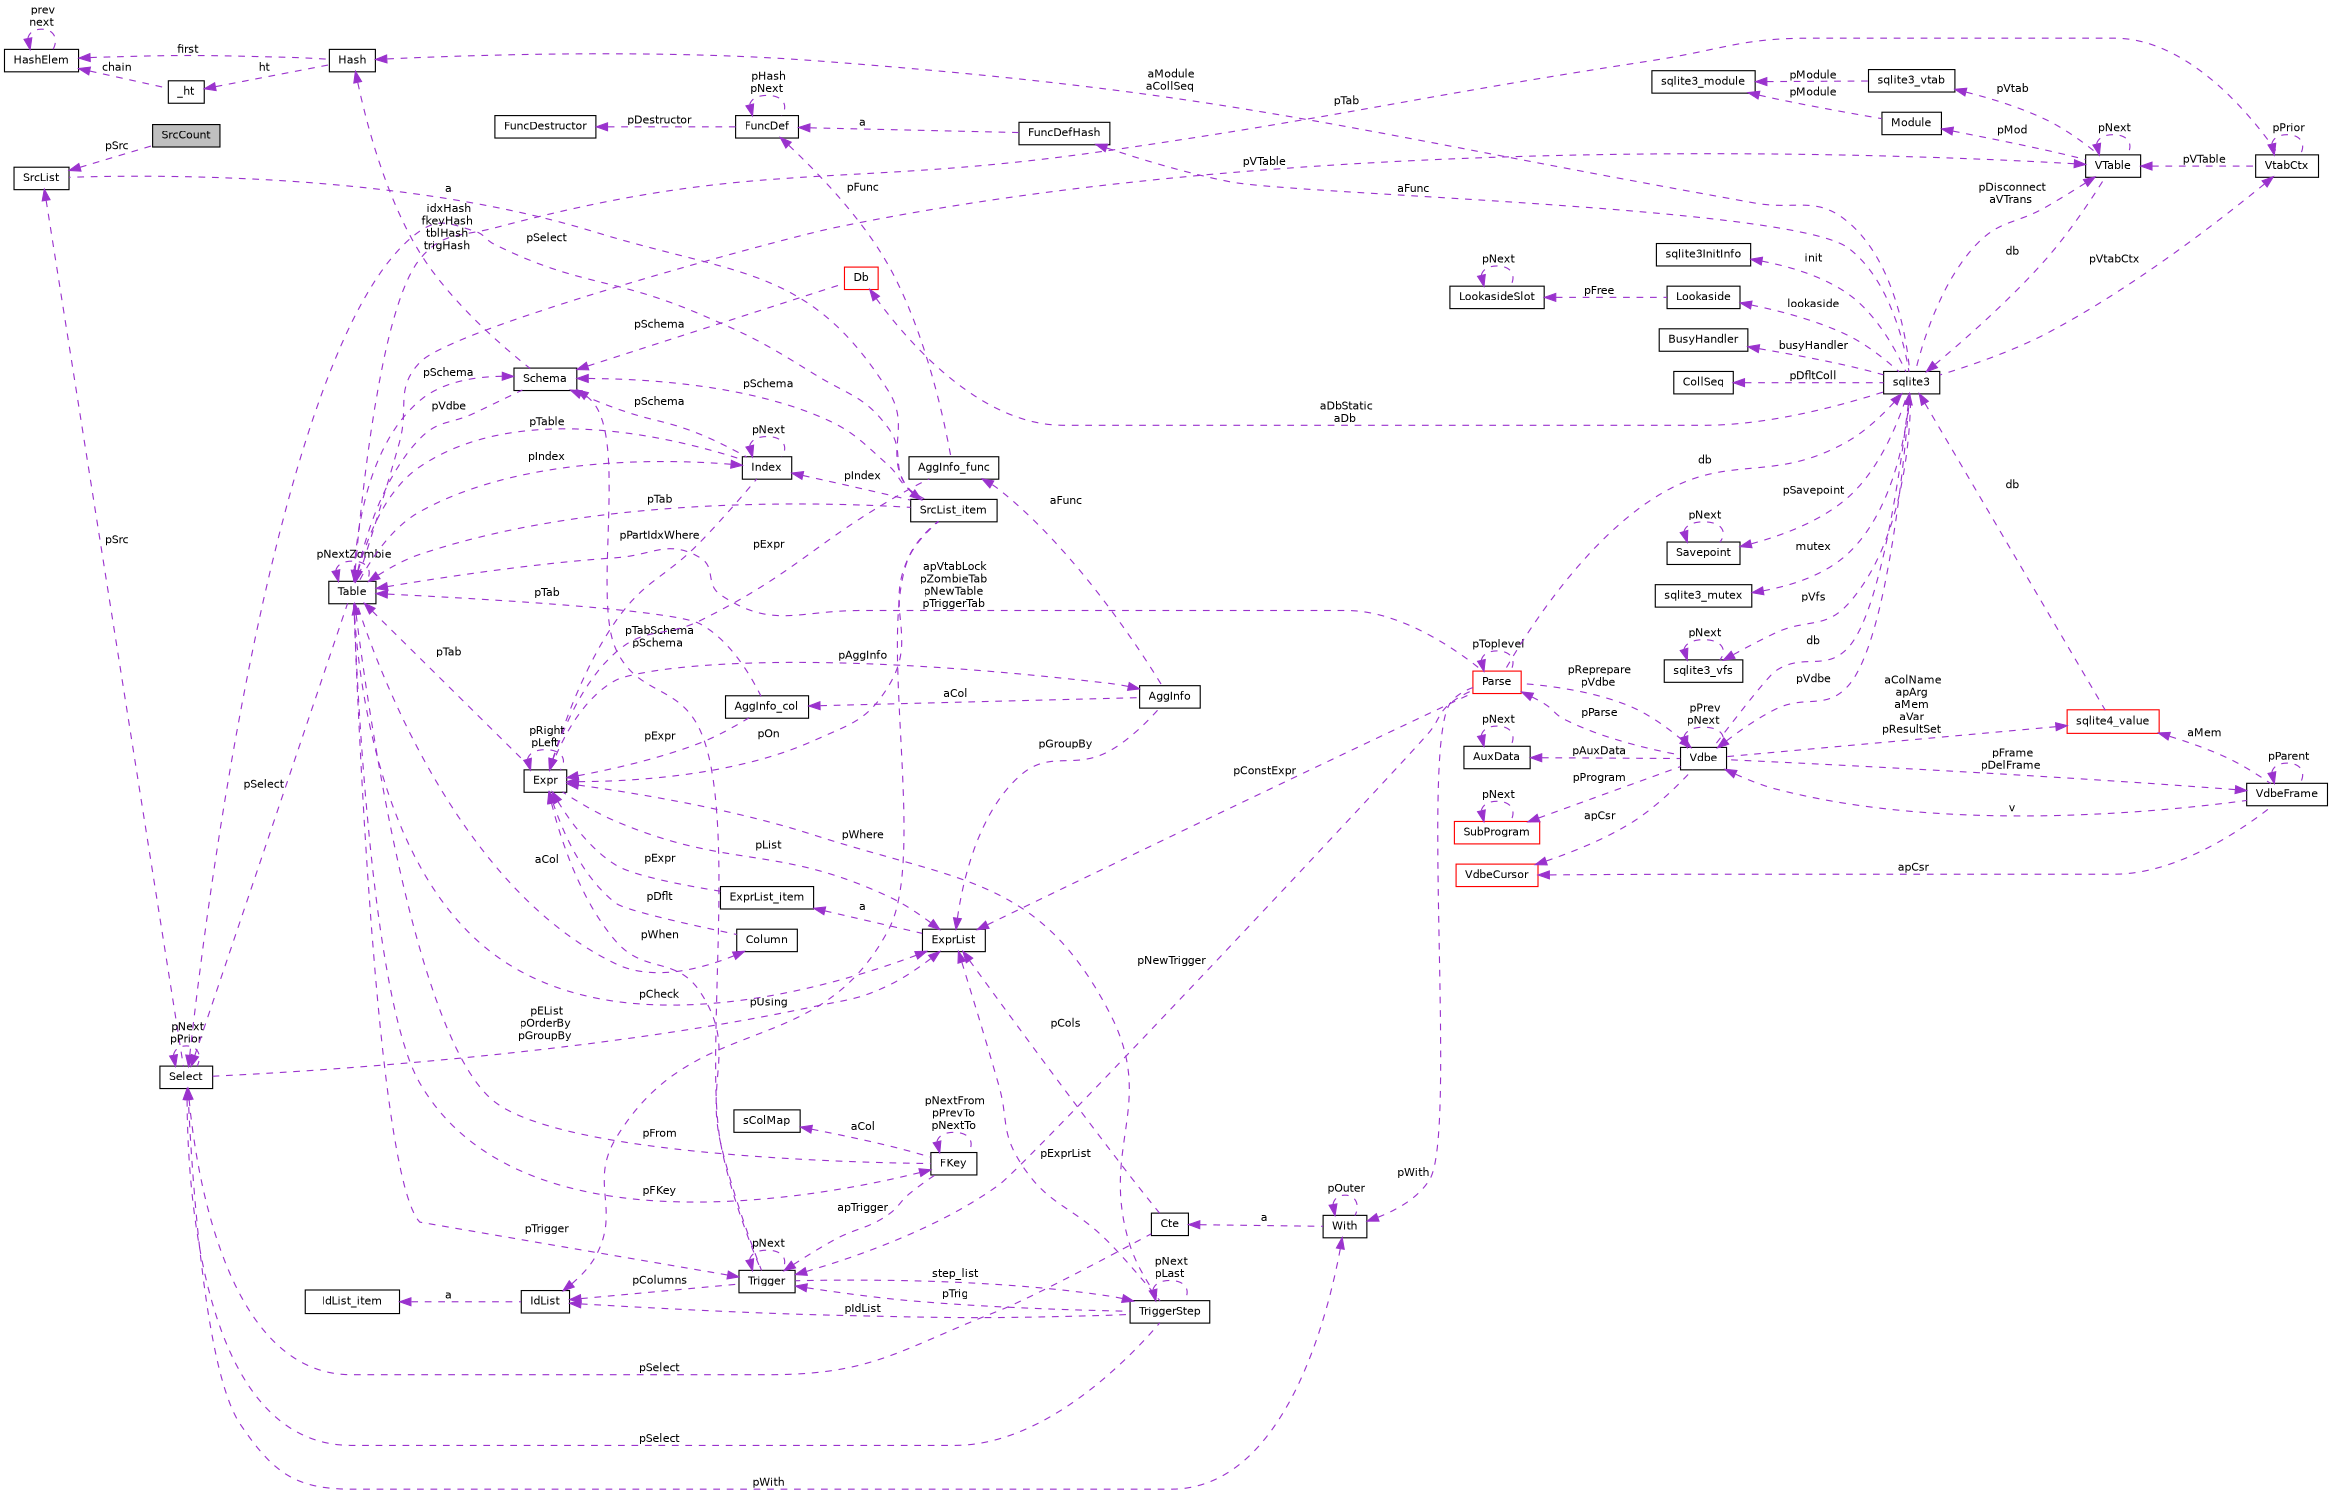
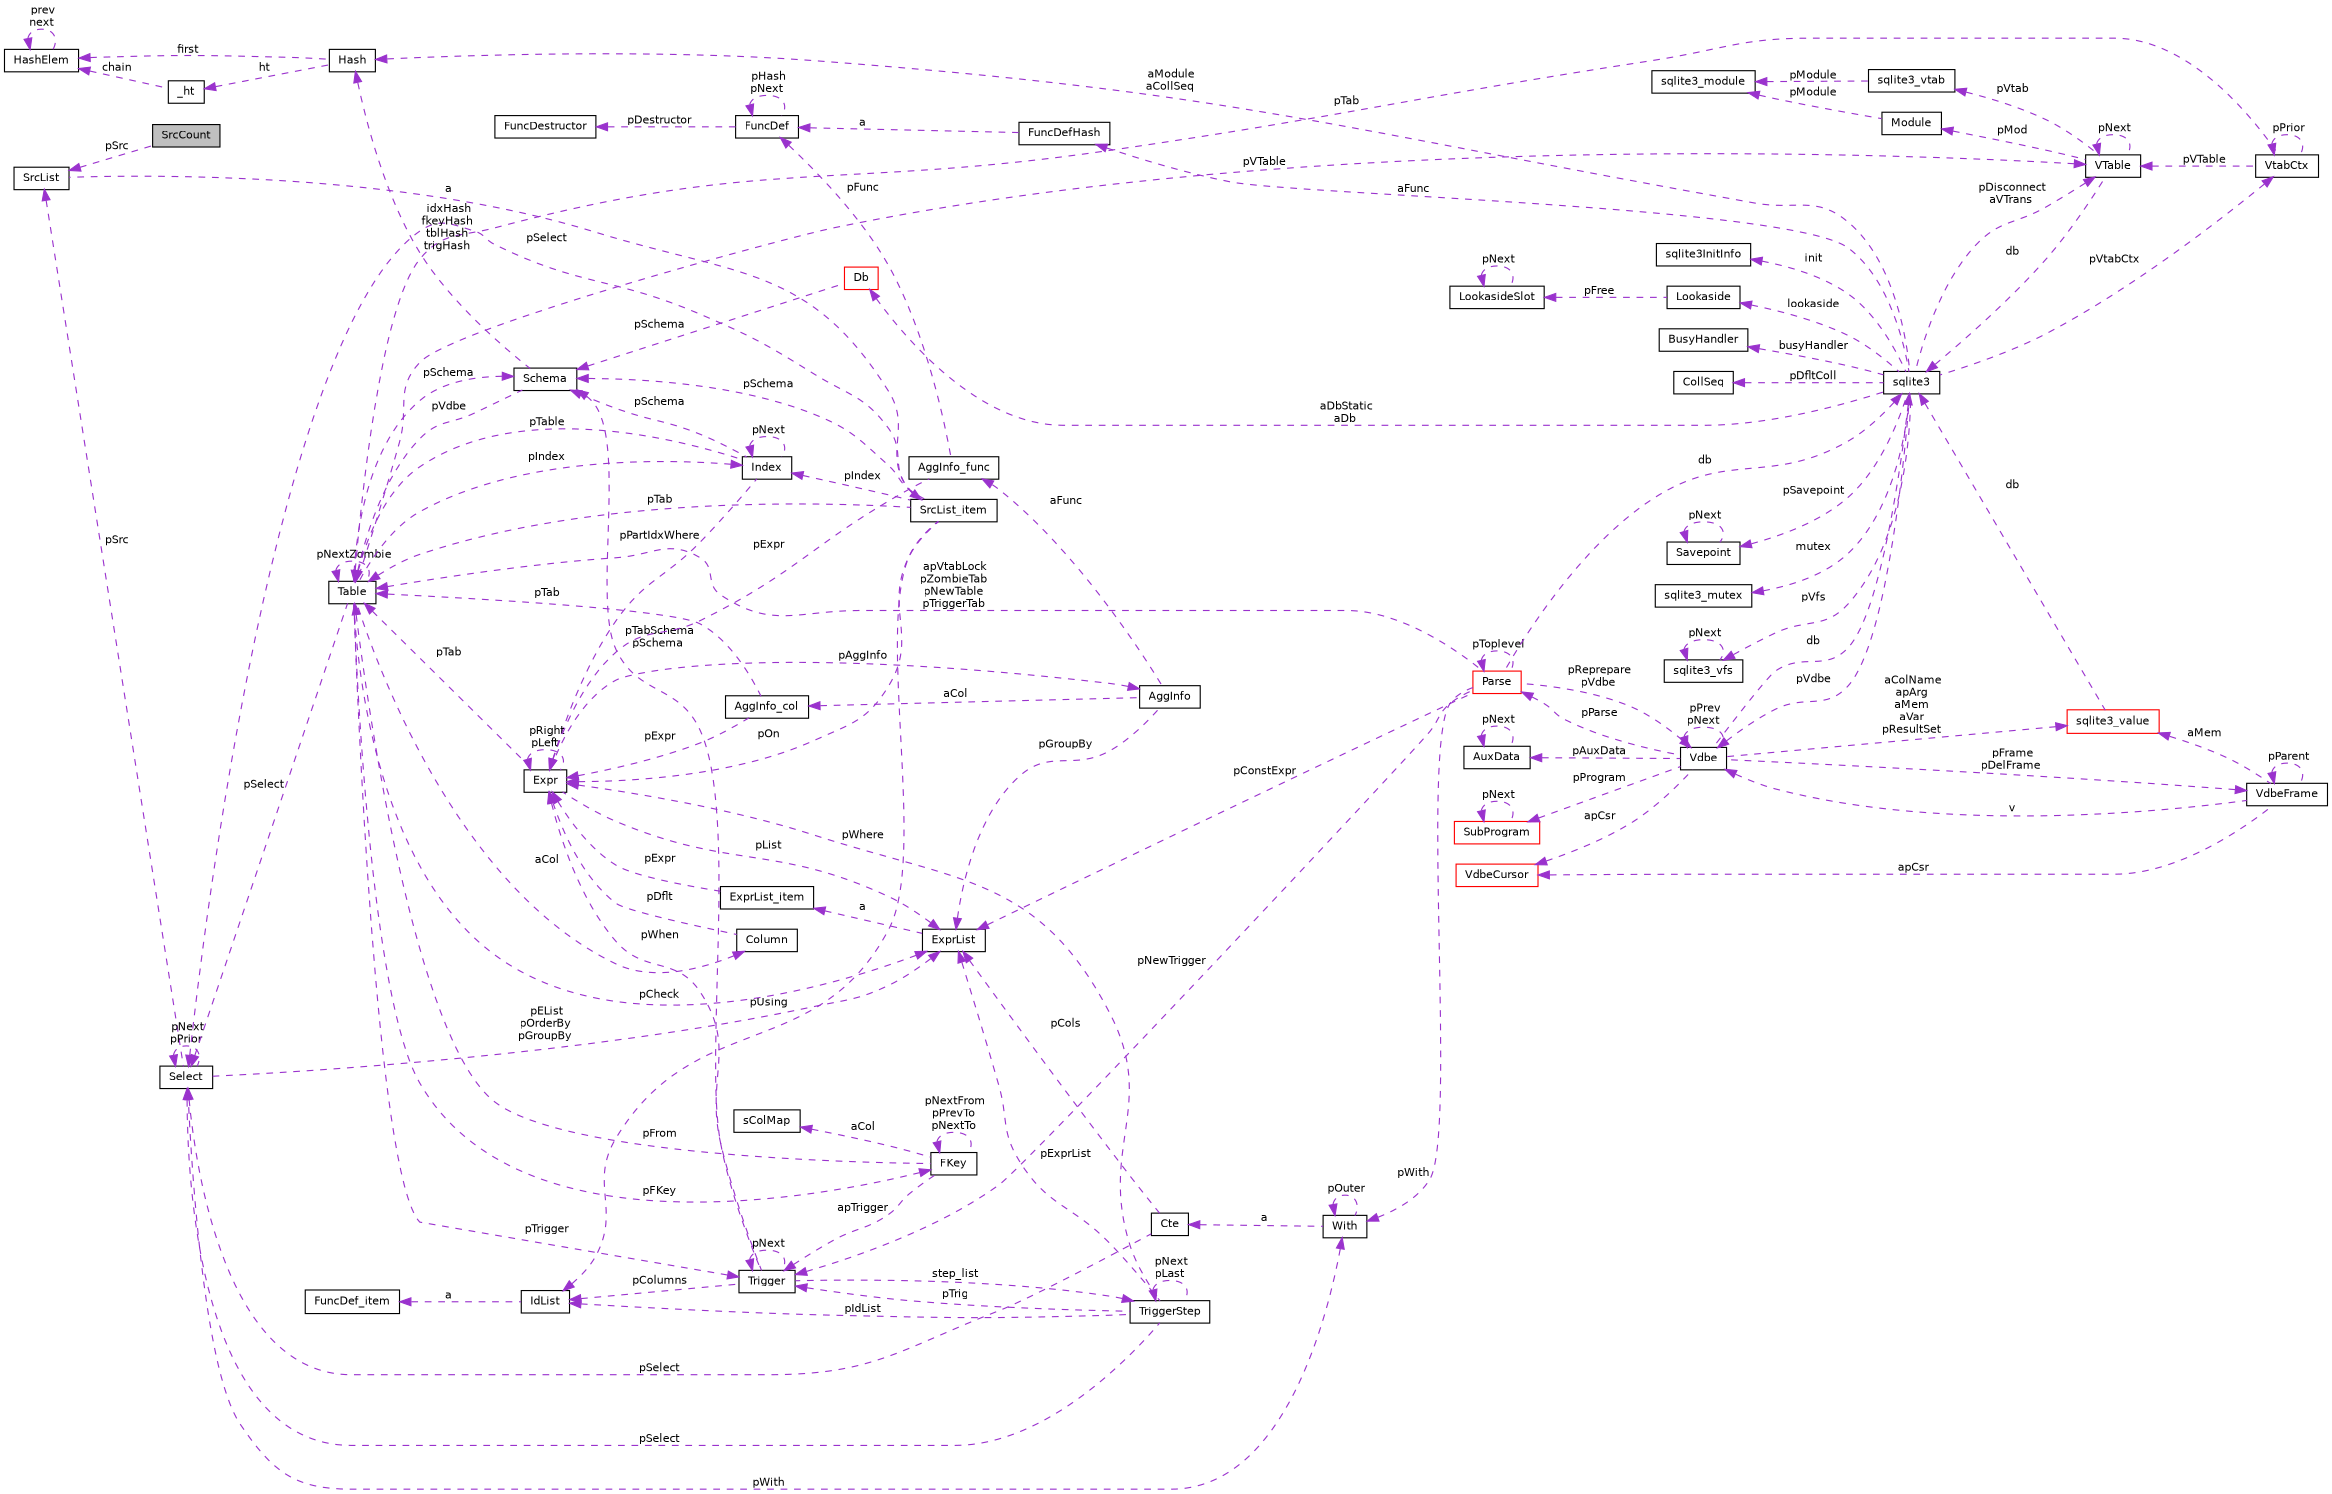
node "sqlite4_value": label "sqlite4_value" -> "sqlite3_value"
node "IdList_item": label "IdList_item" -> "FuncDef_item"
